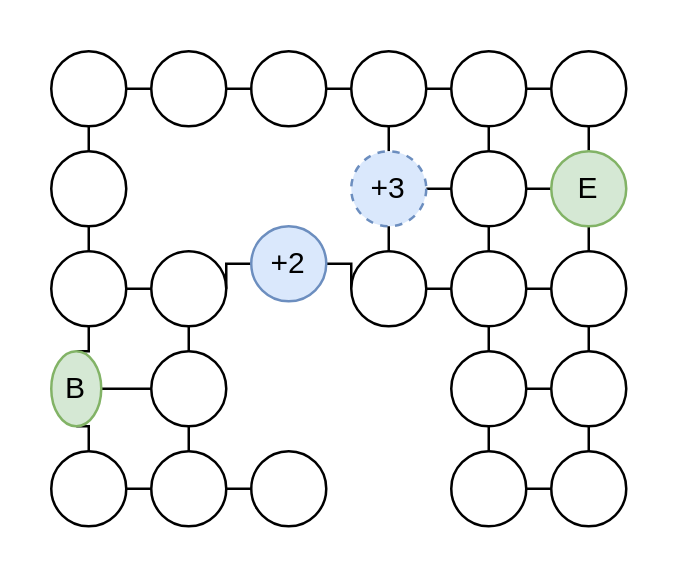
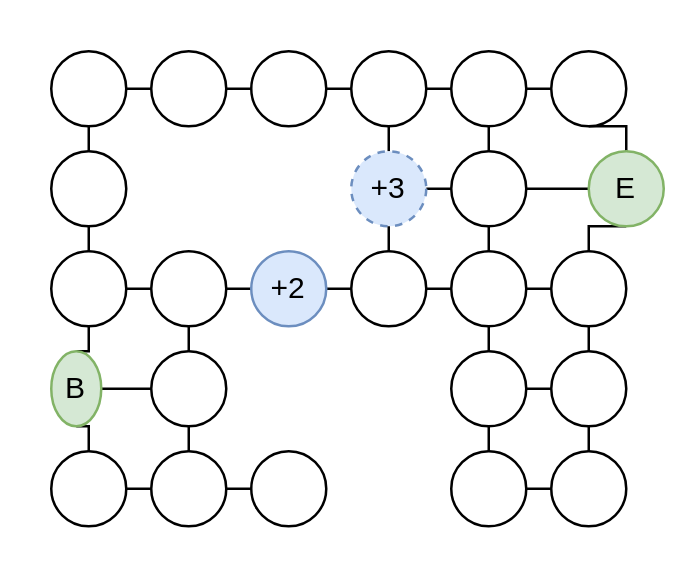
node "E": moved (589, 189) -> (626, 189)
node "+2": moved (289, 264) -> (289, 289)
